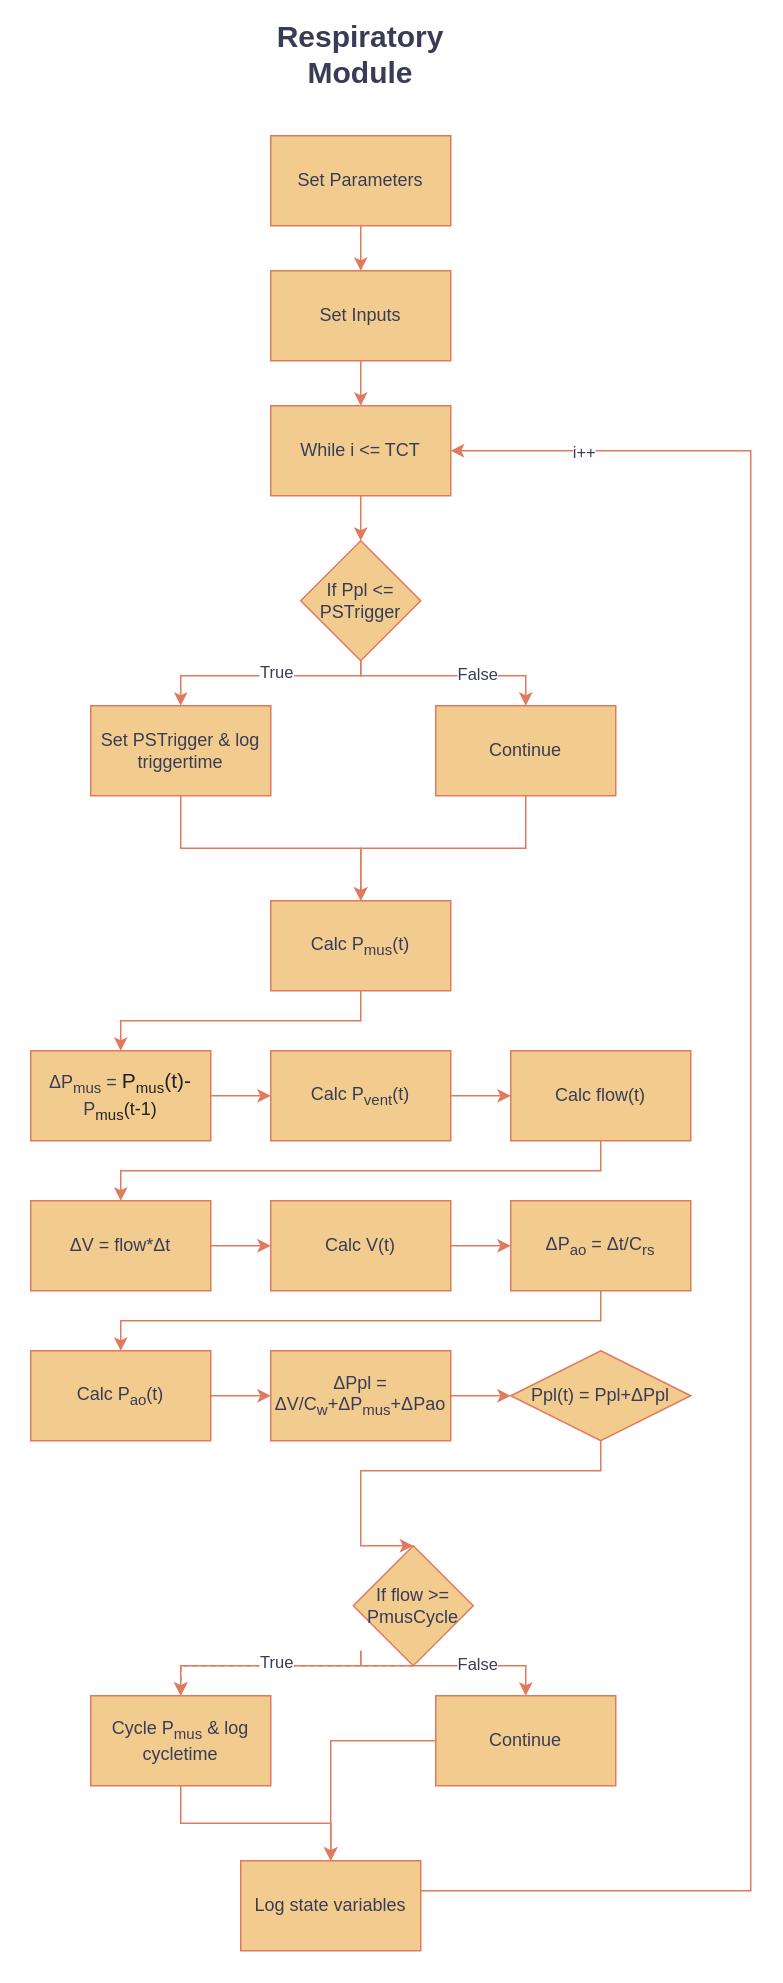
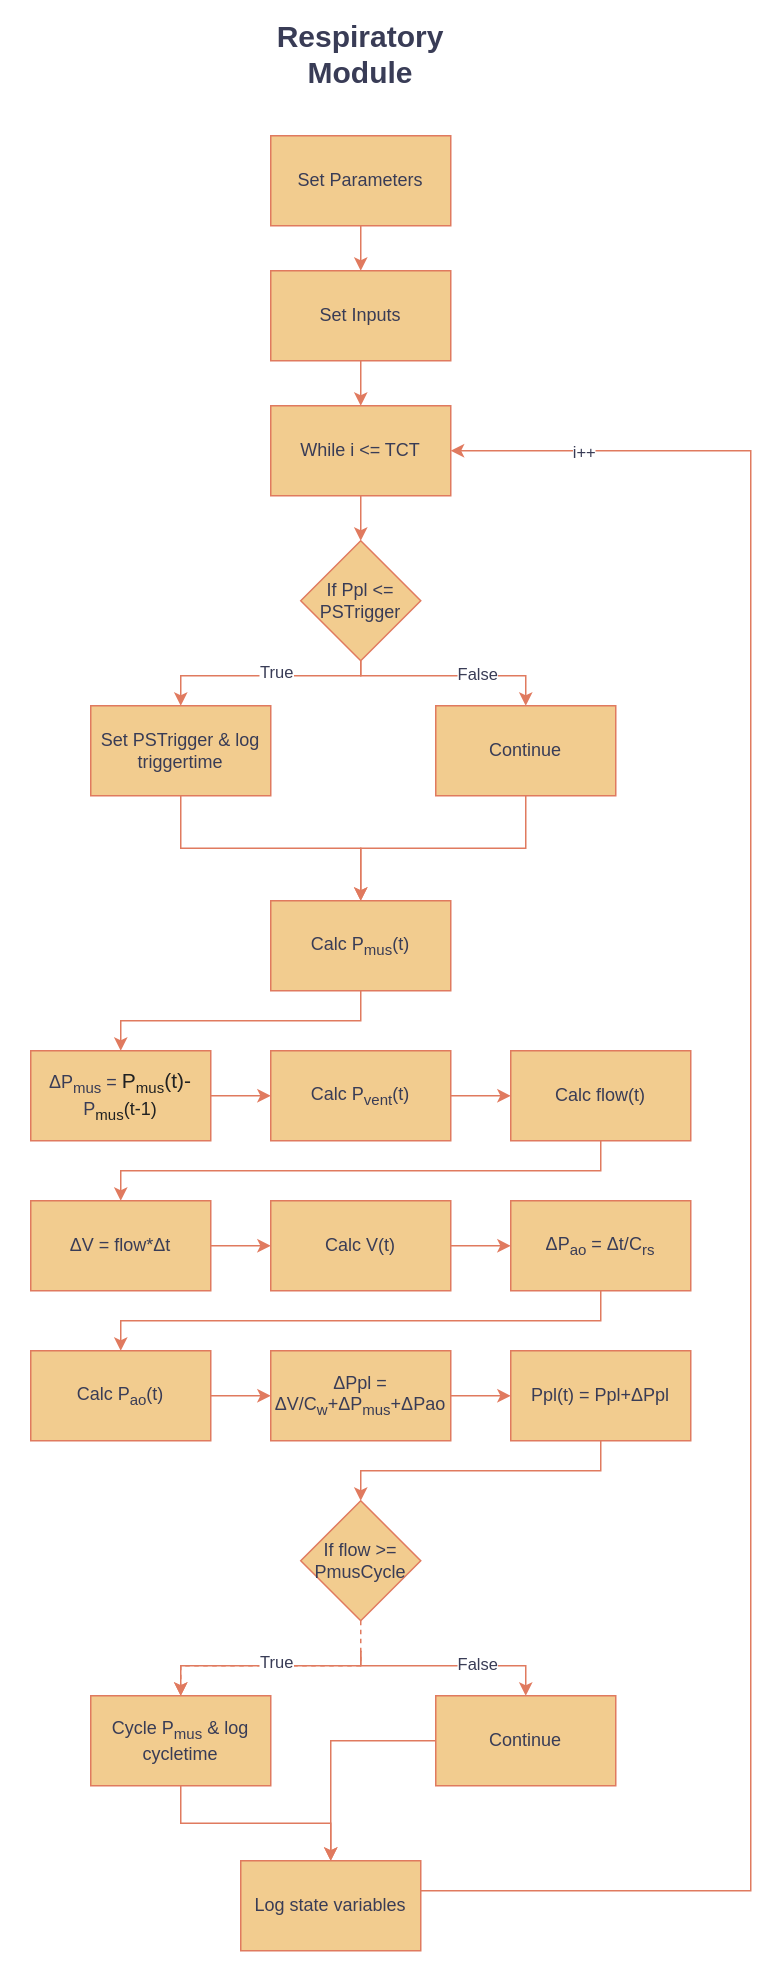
node "Ppl(t) = Ppl+ΔPpl": shape diamond -> rectangle
node "If flow >= PmusCycle": moved (413, 1606) -> (361, 1561)
